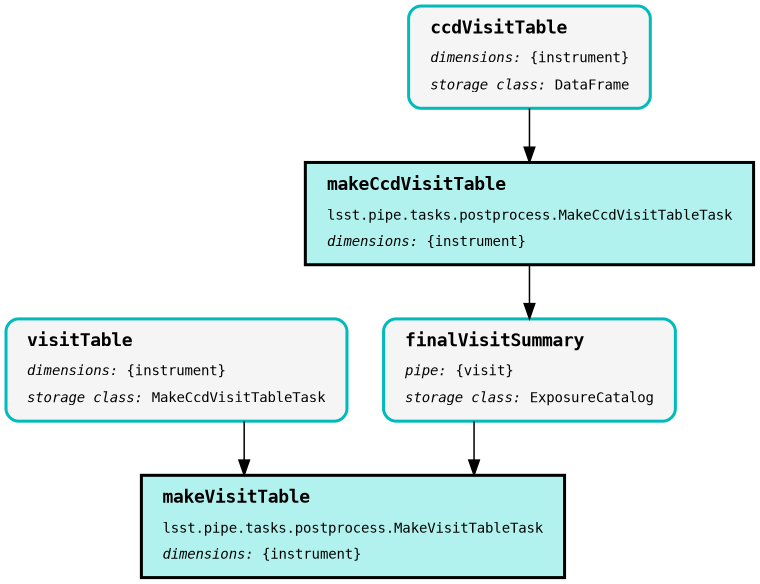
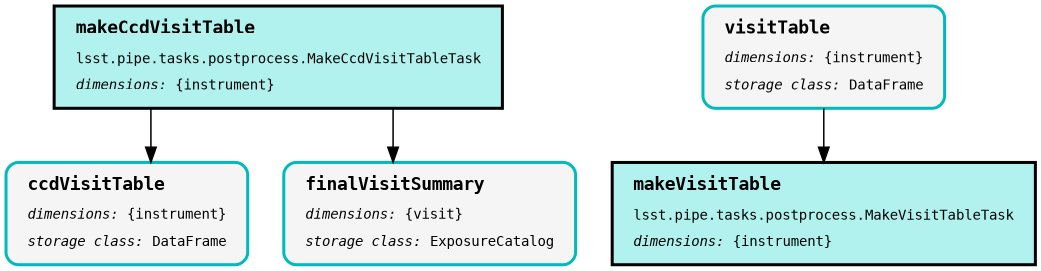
edge "ccdVisitTable" -> "makeCcdVisitTable": reversed
node "finalVisitSummary": text "pipe:" -> "dimensions:"
node "visitTable": text "MakeCcdVisitTableTask" -> "DataFrame"
edge "finalVisitSummary" -> "makeVisitTable": removed
